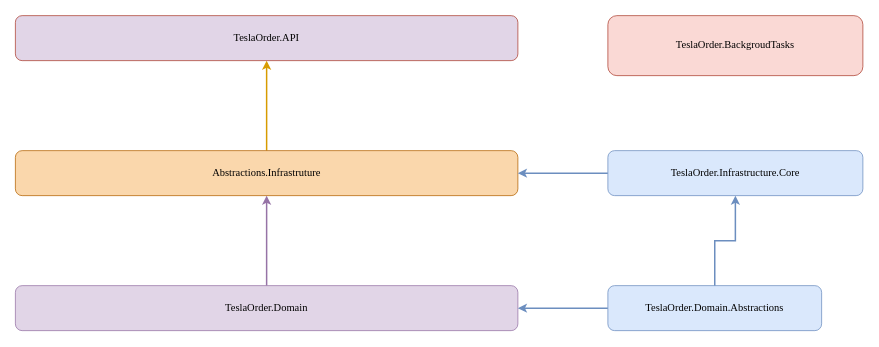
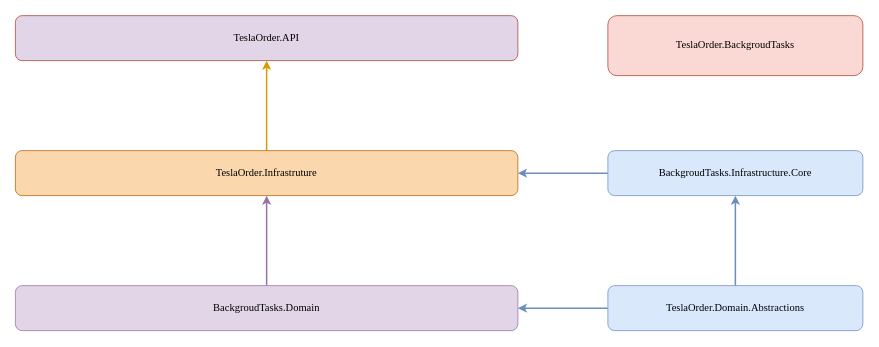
node "Abstractions.Infrastruture": label "Abstractions.Infrastruture" -> "TeslaOrder.Infrastruture"
node "TeslaOrder.Infrastructure.Core": label "TeslaOrder.Infrastructure.Core" -> "BackgroudTasks.Infrastructure.Core"
node "TeslaOrder.Domain": label "TeslaOrder.Domain" -> "BackgroudTasks.Domain"
node "TeslaOrder.Domain.Abstractions": size 214x45 -> 255x45
